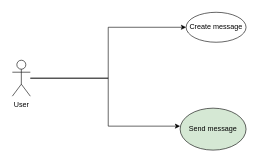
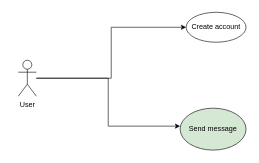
node "Create message": label "Create message" -> "Create account"
node "User": moved (21, 78) -> (27, 78)
